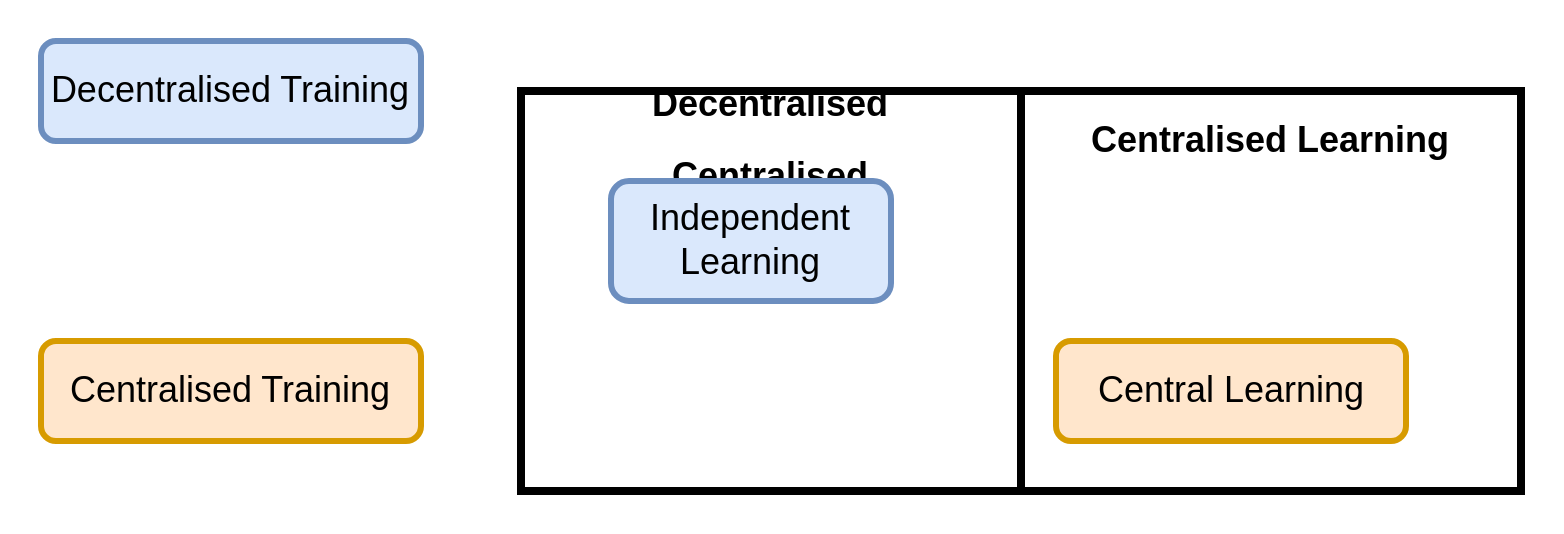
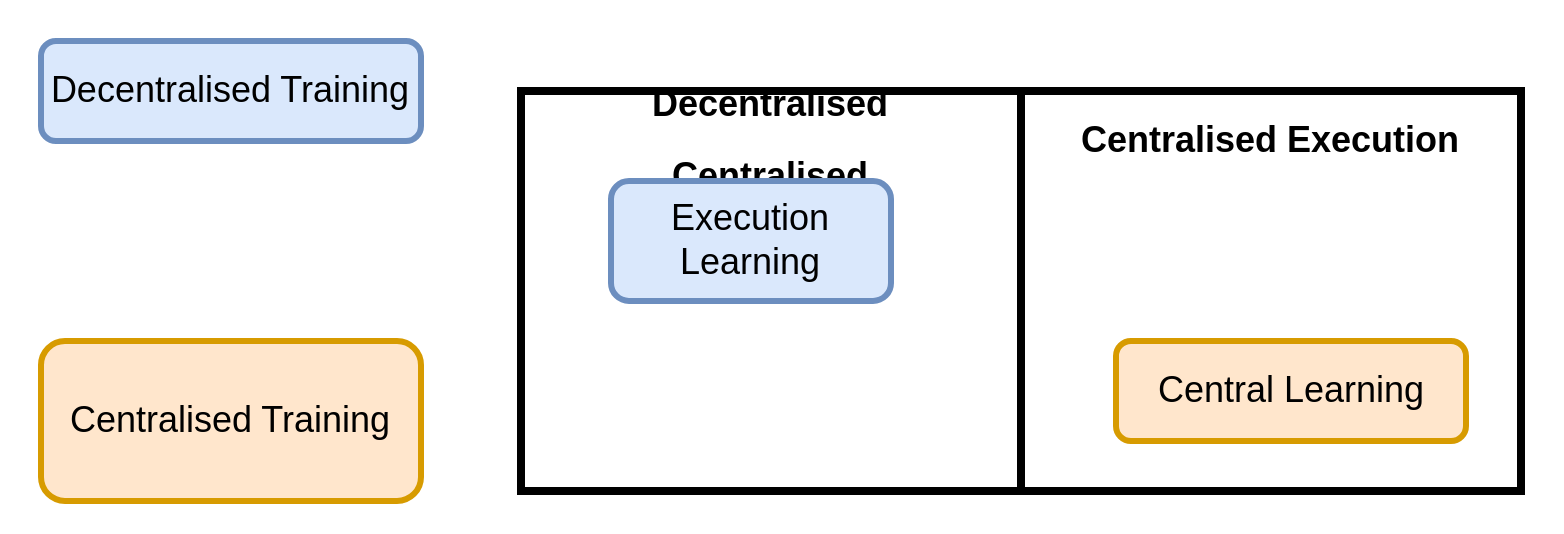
node "Centralised Learning": label "Centralised Learning" -> "Centralised Execution"
node "Independent Learning": label "Independent Learning" -> "Execution Learning"
node "Centralised Training": size 380x100 -> 380x160
node "Central Learning": moved (1231, 391) -> (1291, 391)
